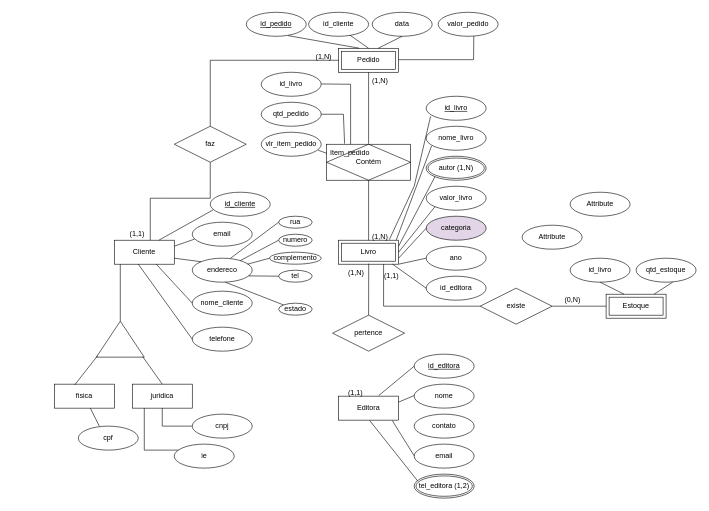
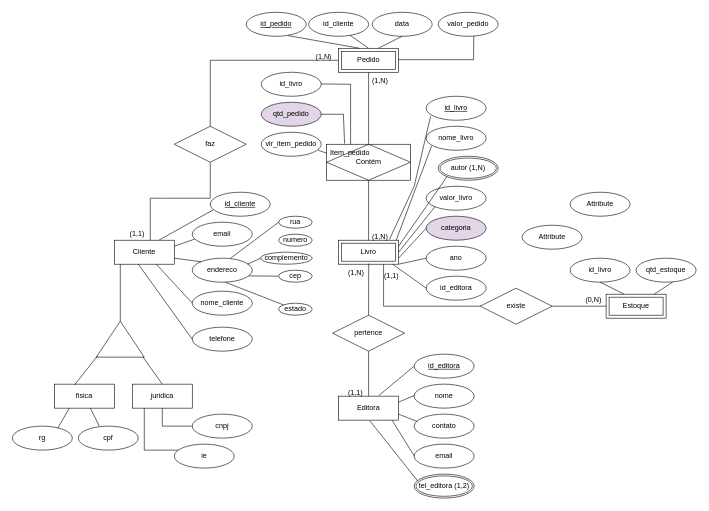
node "qtd_pedido": fillcolor #ffffff -> #e1d5e7
node "autor (1,N)": moved (456, 168) -> (468, 168)
edge "numero" -- "endereco": removed
node "complemento": moved (296, 258) -> (287, 258)
node "tel": label "tel" -> "cep"
node "(0,N)": moved (573, 300) -> (594, 300)
edge "pertence" -- "Editora": added
edge "Editora" -- "contato": added
edge "fisica" -- "rg": added
node "rg": added
